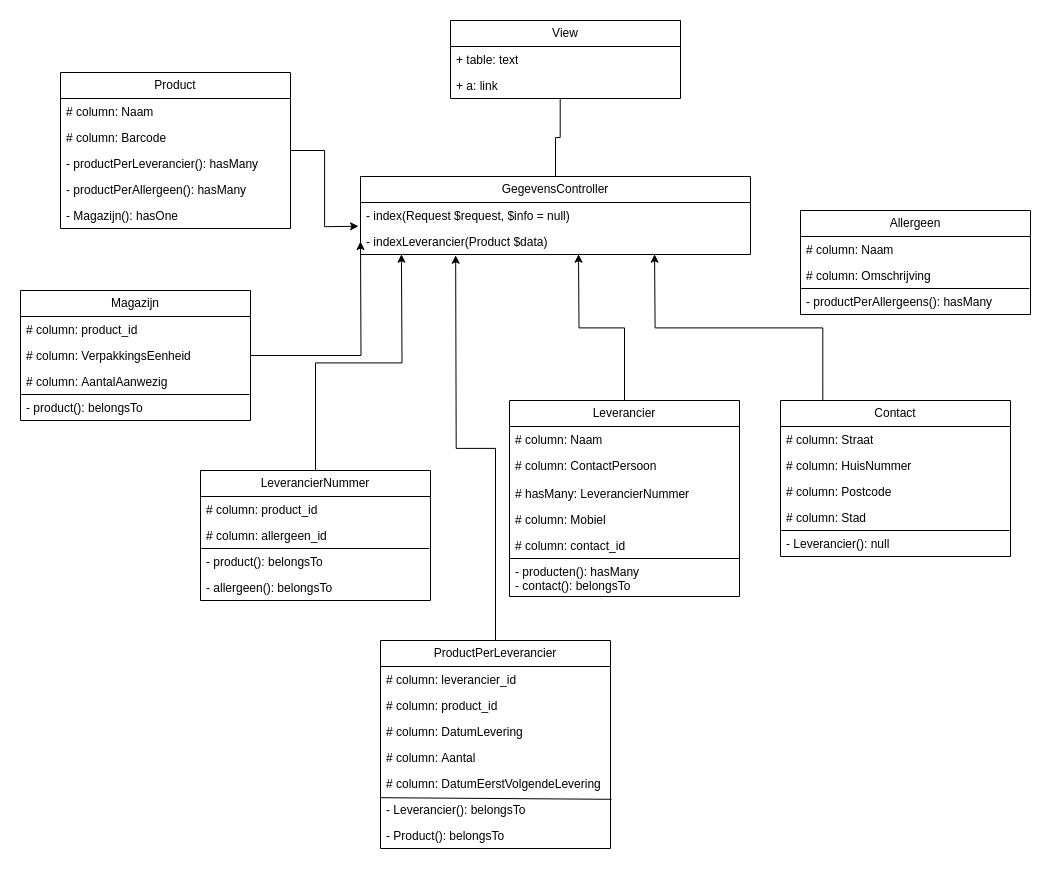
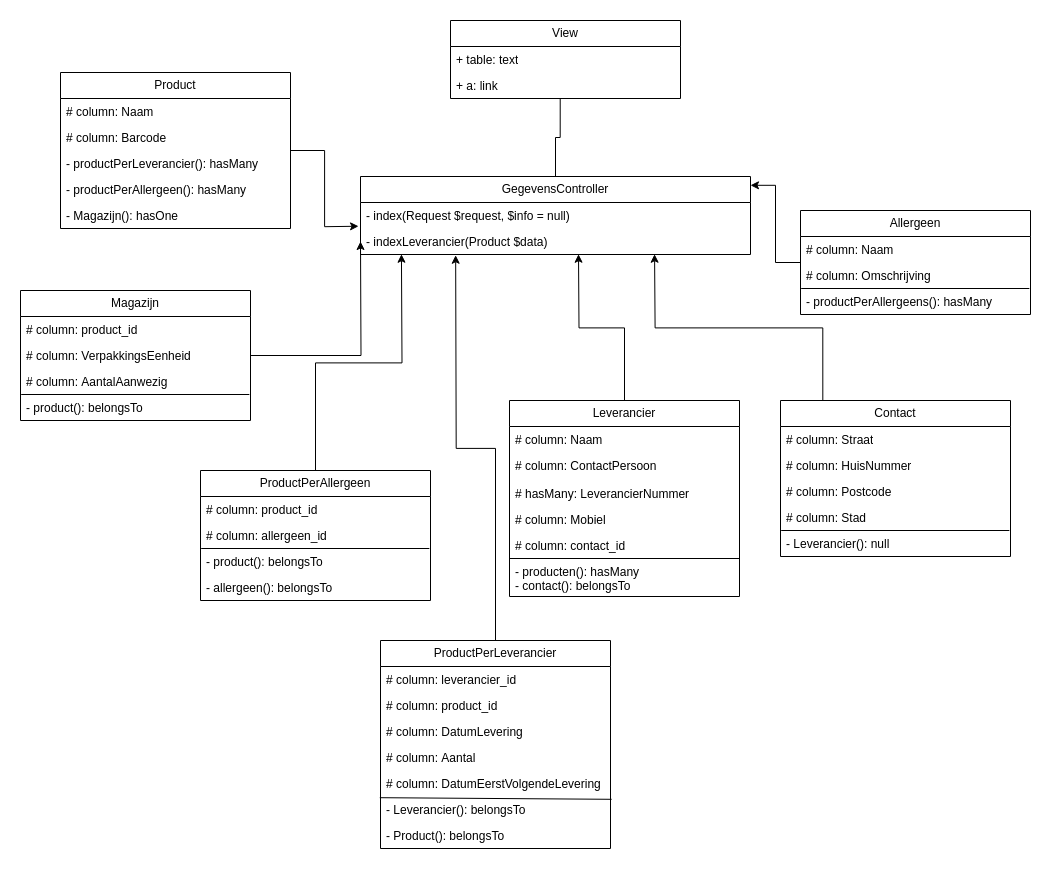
edge "Allergeen" -> "GegevensController": added
node "LeverancierNummer": label "LeverancierNummer" -> "ProductPerAllergeen"
